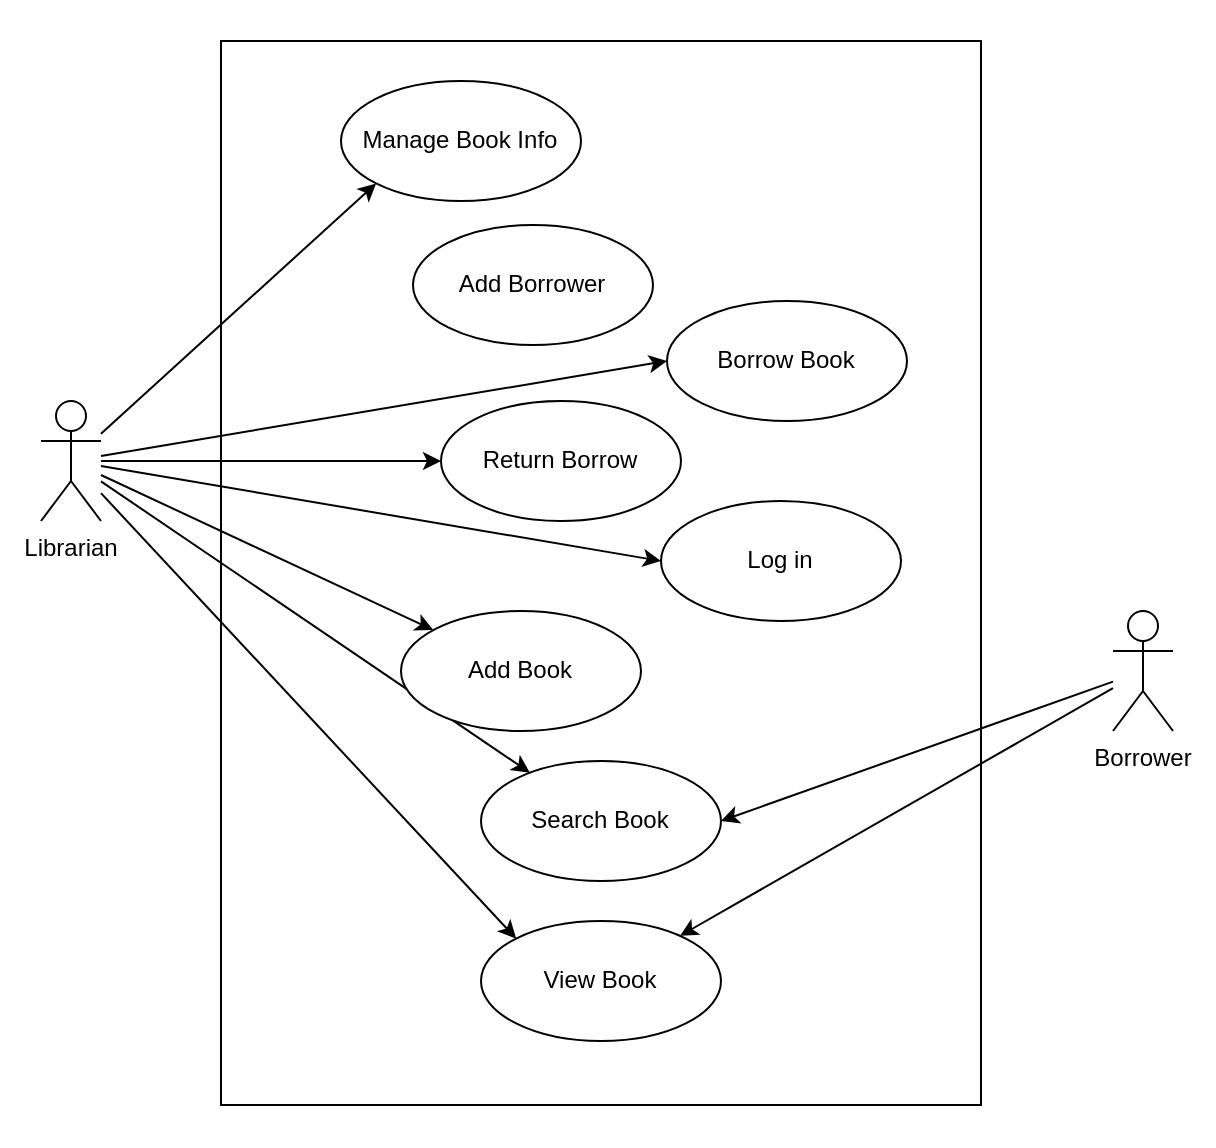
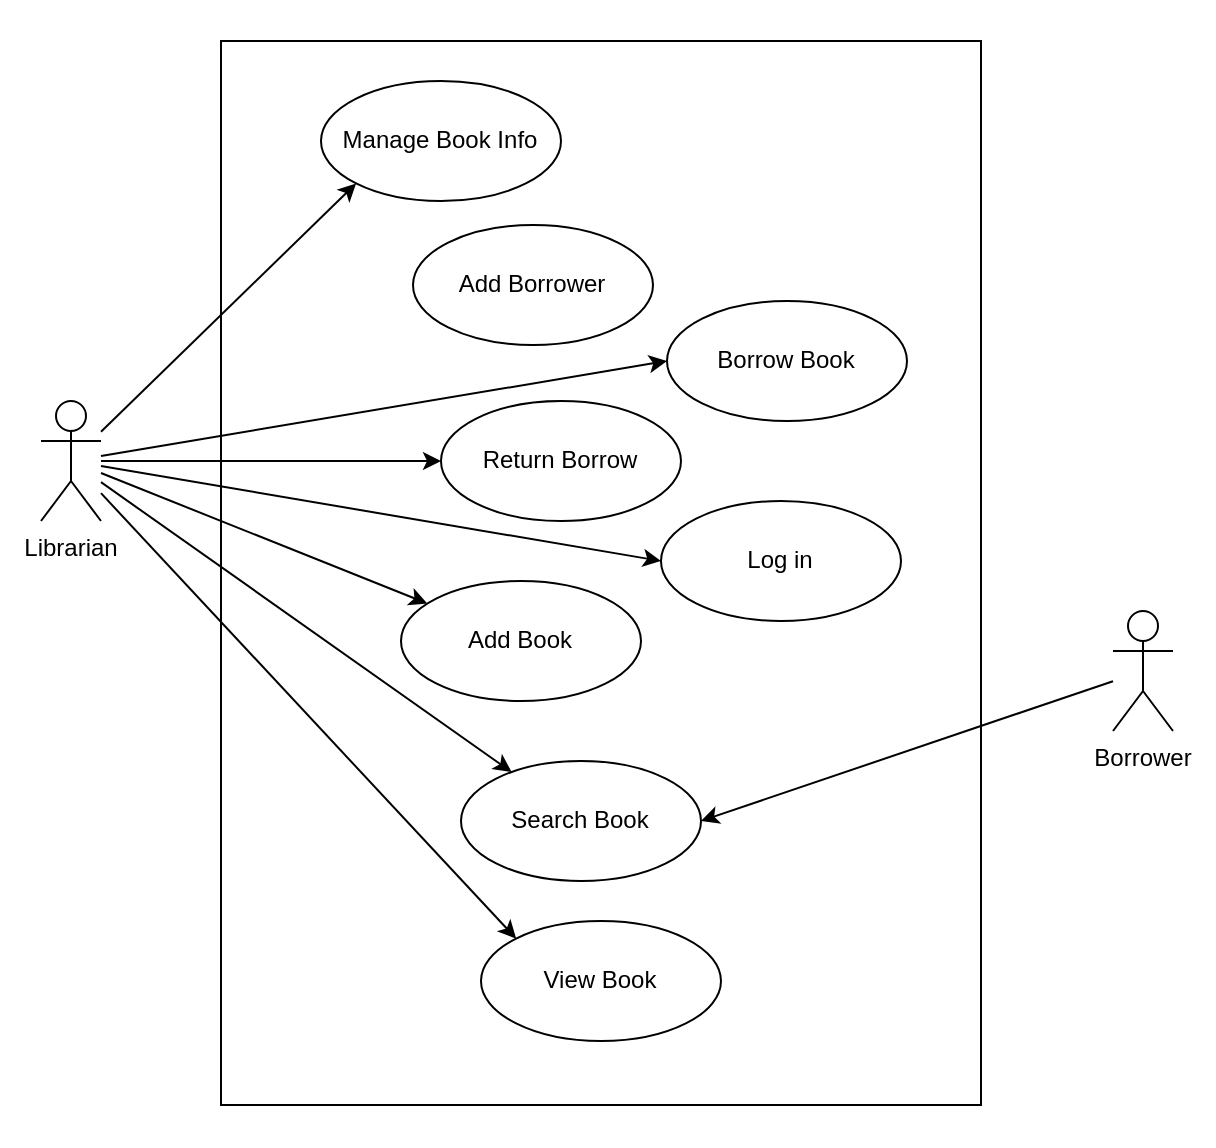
node "Manage Book Info": moved (461, 141) -> (441, 141)
node "Add Book": moved (521, 671) -> (521, 641)
edge "Borrower" -> "View Book": removed
node "Search Book": moved (601, 821) -> (581, 821)
